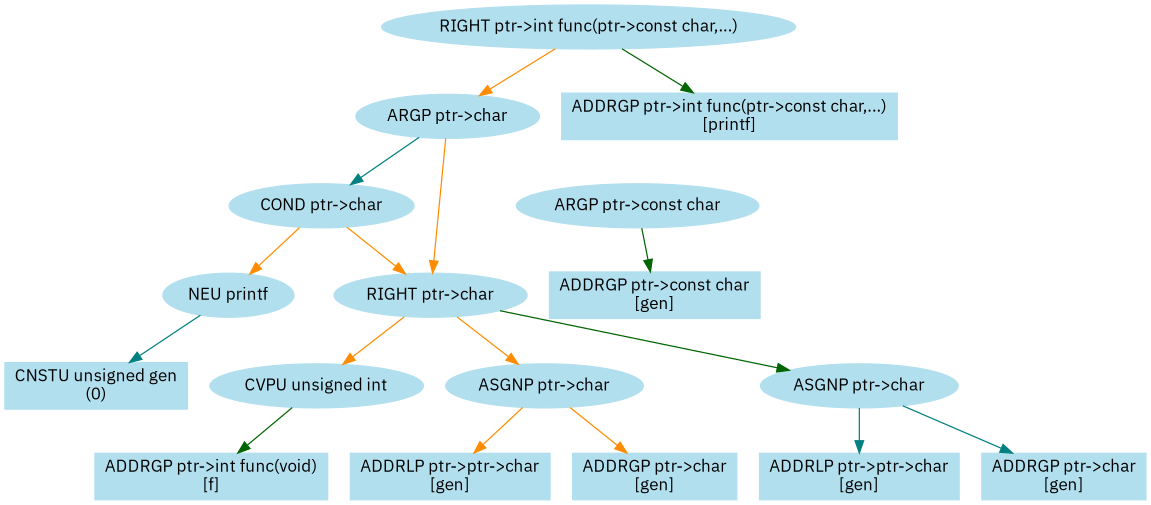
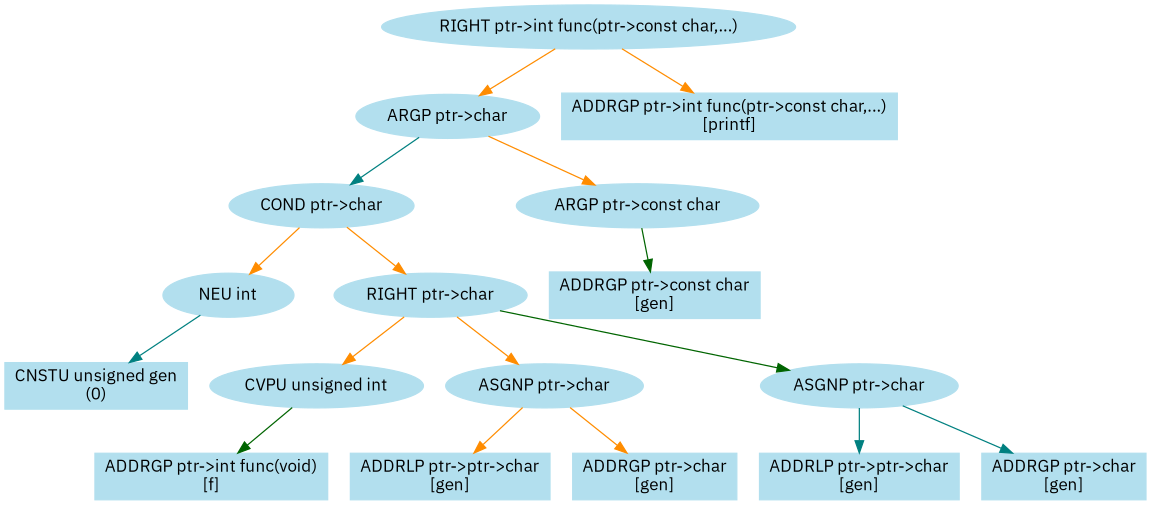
edge "RIGHT ptr->int func(ptr->const char,...)" -> "ADDRGP ptr->int func(ptr->const char,...) [printf]": color darkgreen -> darkorange
edge "ARGP ptr->char" -> "RIGHT ptr->char": now "ARGP ptr->char" -> "ARGP ptr->const char"
node "NEU printf": label "NEU printf" -> "NEU int"
